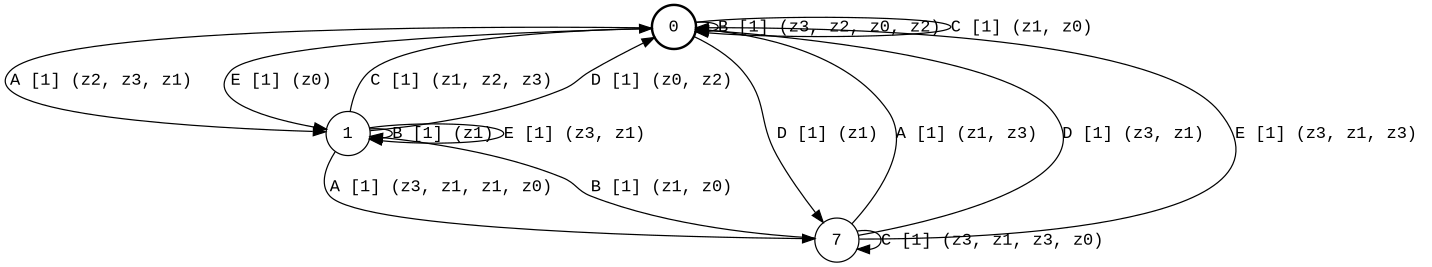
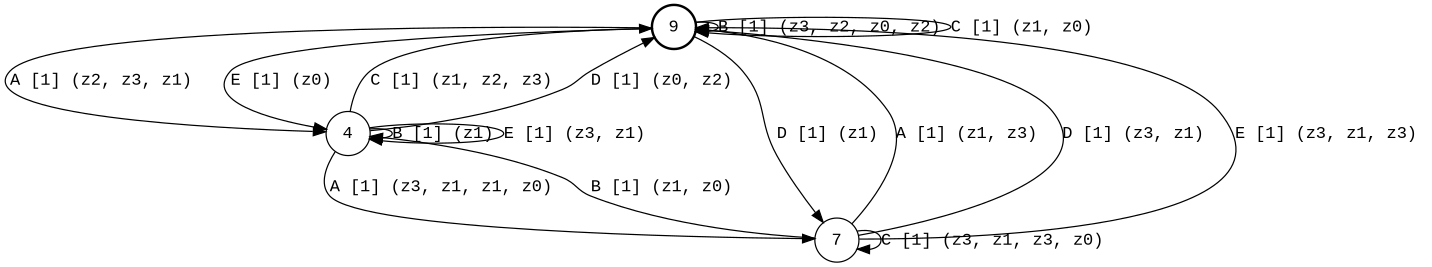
node "0": label "0" -> "9"
node "1": label "1" -> "4"
